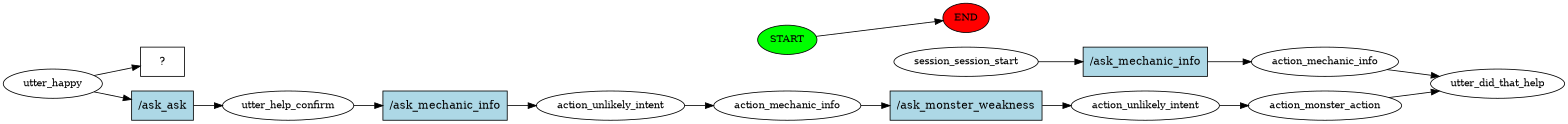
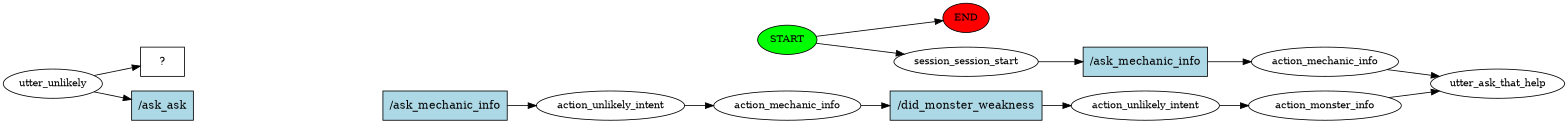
edge "START" -> "session_session_start": added
node "utter_happy": label "utter_happy" -> "utter_unlikely"
node "utter_did_that_help": label "utter_did_that_help" -> "utter_ask_that_help"
node "utter_help_confirm": removed
node "/ask_monster_weakness": label "/ask_monster_weakness" -> "/did_monster_weakness"
node "action_monster_action": label "action_monster_action" -> "action_monster_info"
